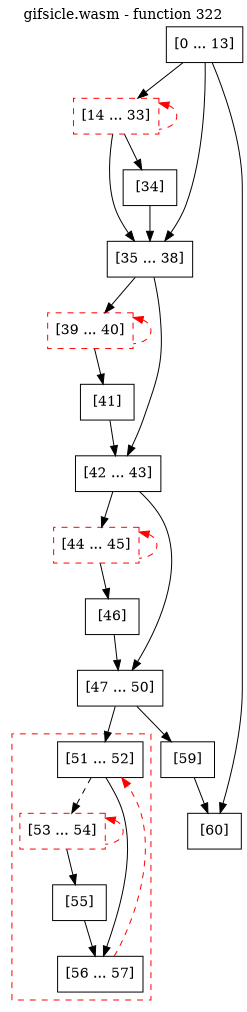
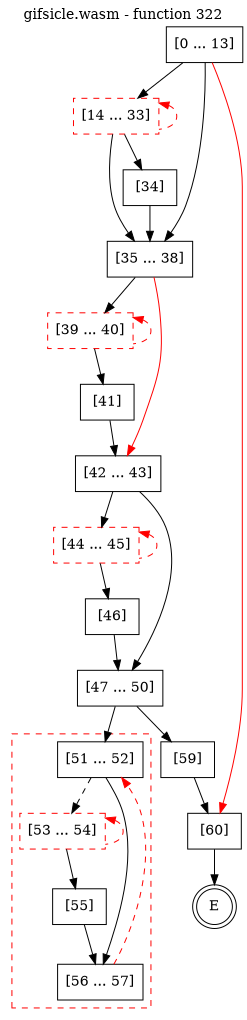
edge "[35 ... 38]" -> "[42 ... 43]": color black -> red
edge "[0 ... 13]" -> "[60]": color black -> red
node "E": added
